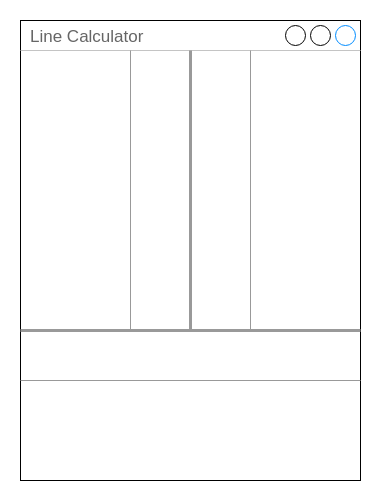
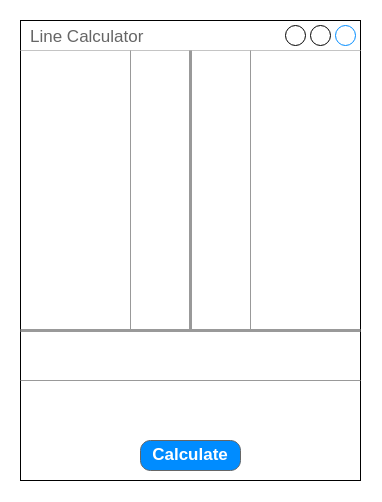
node "Calculate": added
